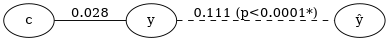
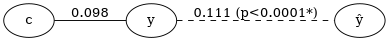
edge "c" -- "y": label "0.028" -> "0.098"
